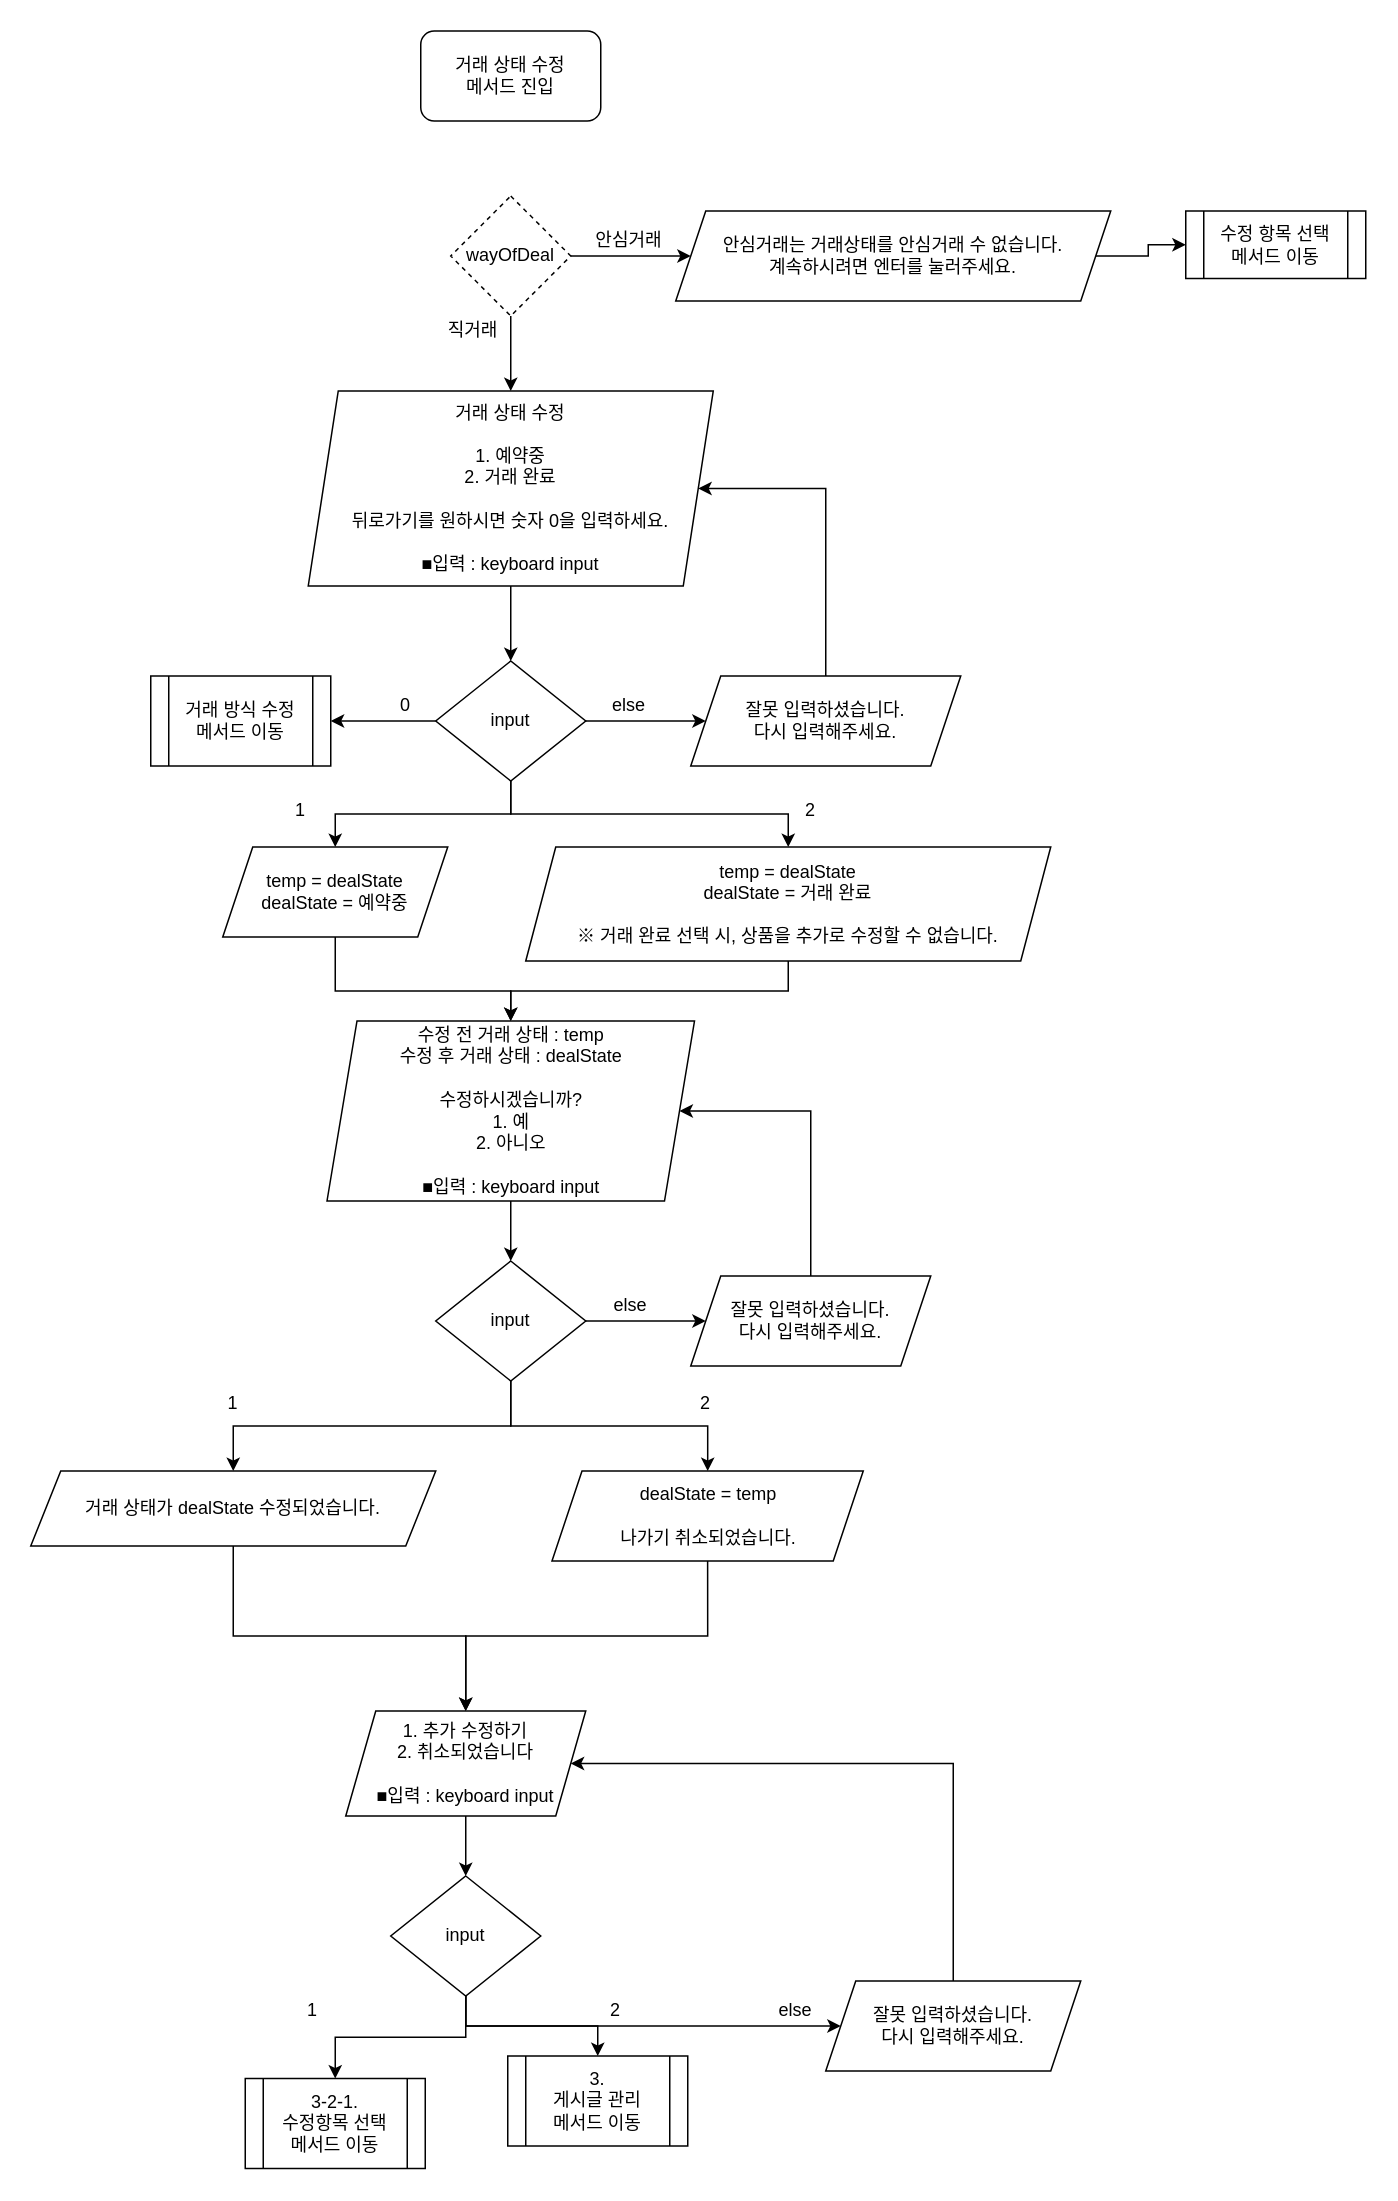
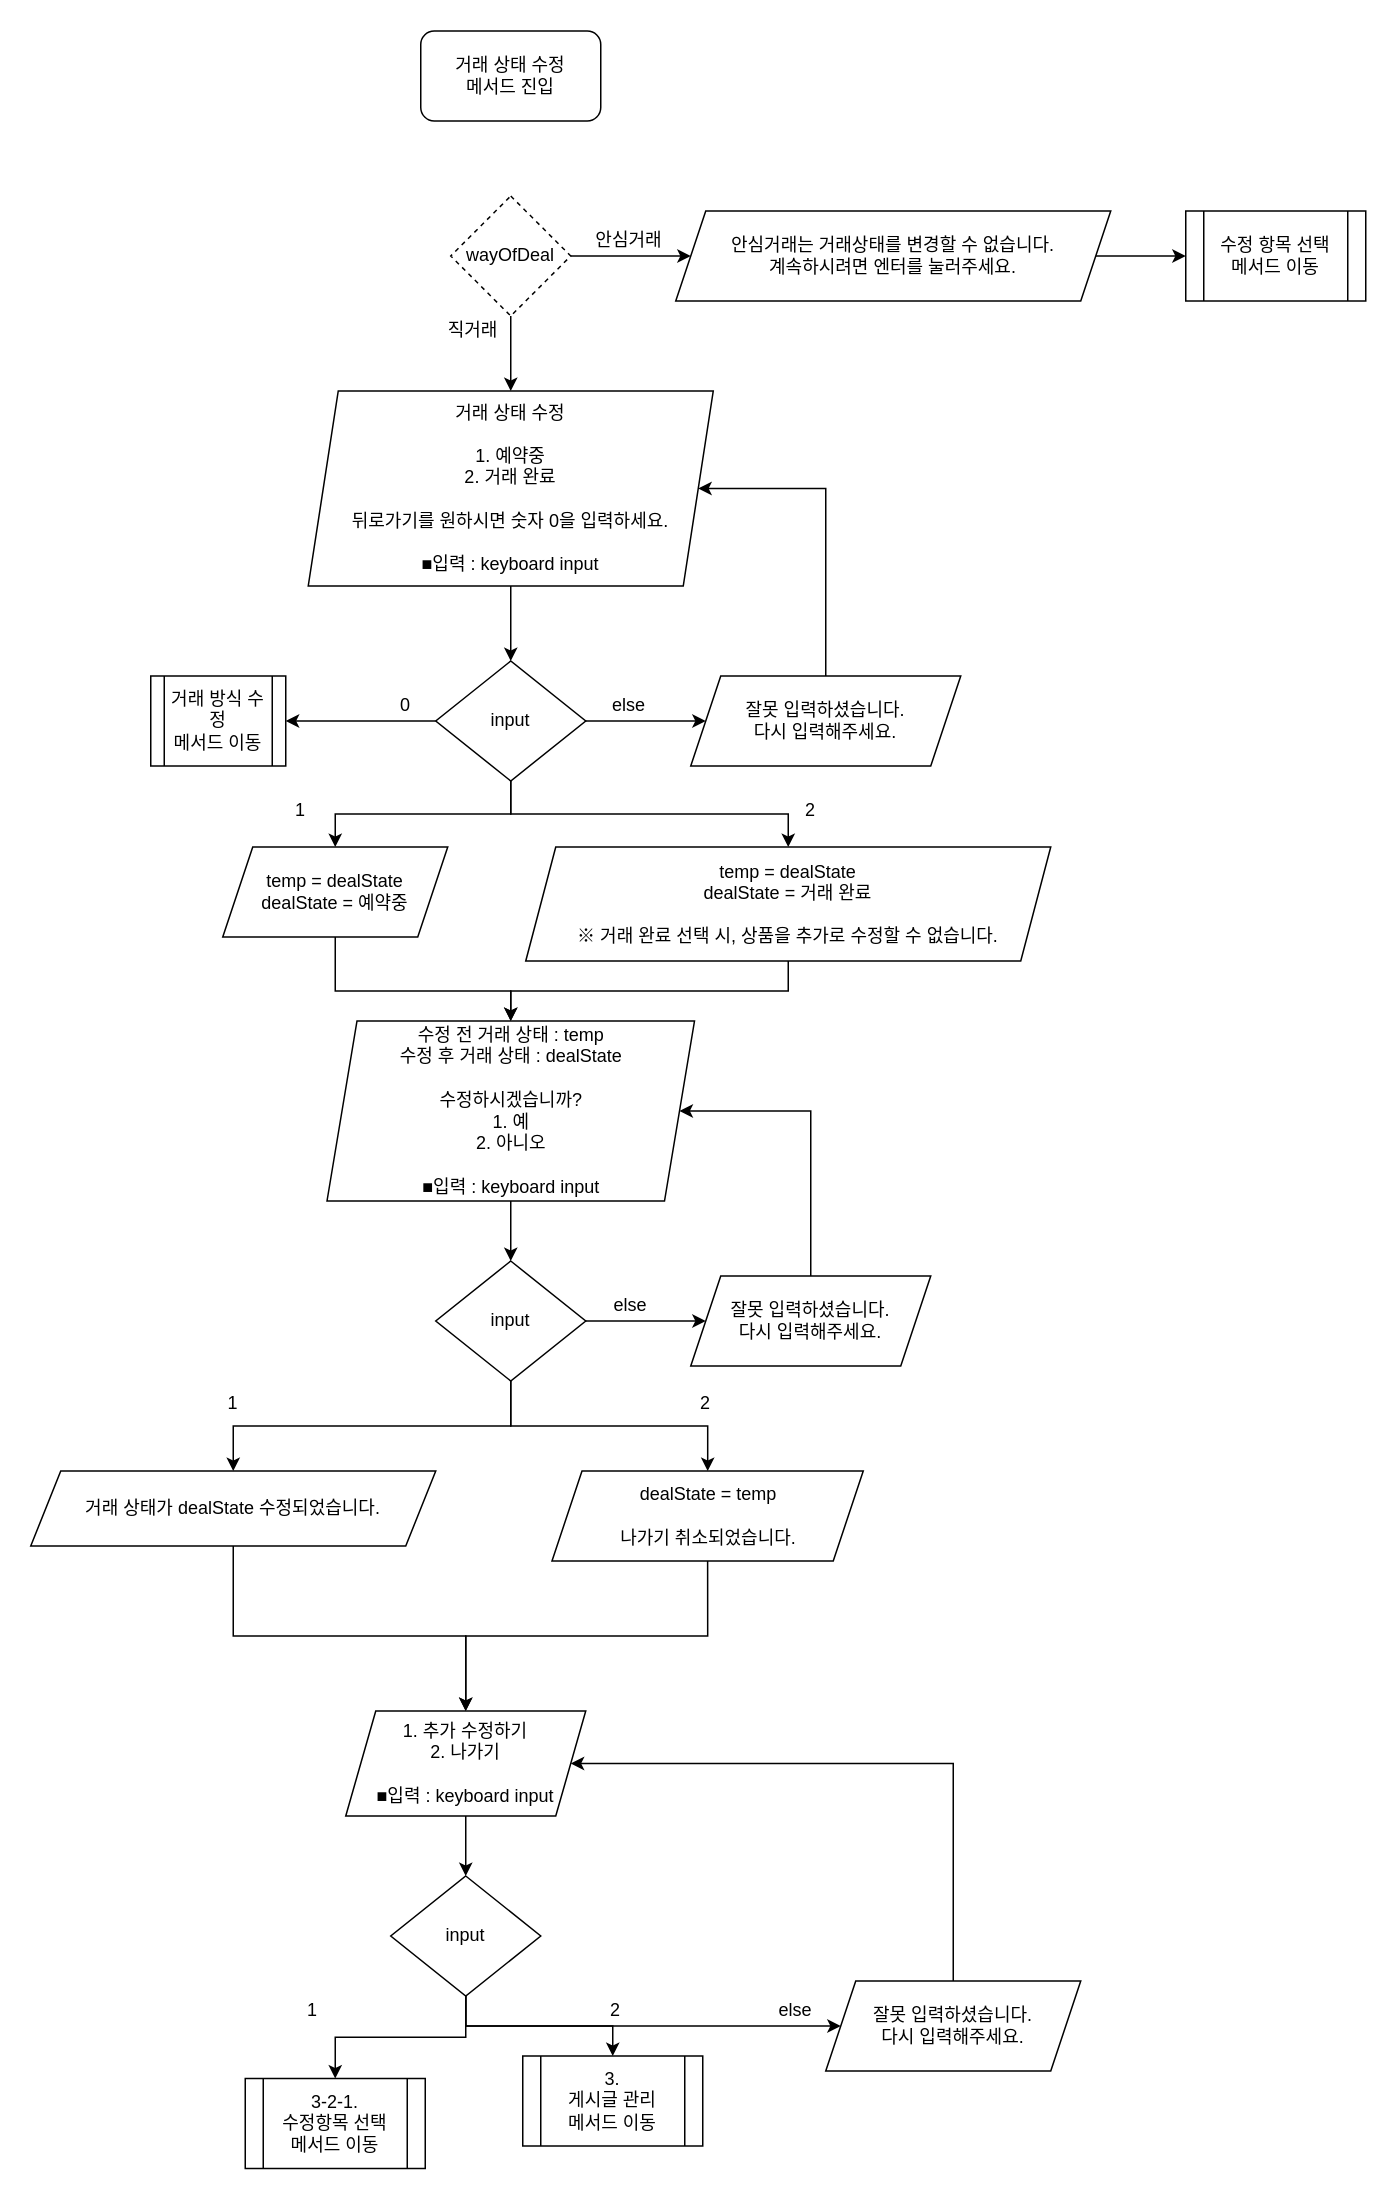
node "수정 항목 선택 메서드 이동": size 180x68 -> 180x90
node "안심거래는 거래상태를 안심거래 수 없습니다. 계속하시려면 엔터를 눌러주세요.": label "안심거래는 거래상태를 안심거래 수 없습니다. 계속하시려면 엔터를 눌러주세요." -> "안심거래는 거래상태를 변경할 수 없습니다. 계속하시려면 엔터를 눌러주세요."
node "거래 방식 수정 메서드 이동": size 180x90 -> 135x90
node "1. 추가 수정하기 2. 취소되었습니다 ■입력 : keyboard input": label "1. 추가 수정하기 2. 취소되었습니다 ■입력 : keyboard input" -> "1. 추가 수정하기 2. 나가기 ■입력 : keyboard input"
node "3. 게시글 관리 메서드 이동": moved (598, 2101) -> (613, 2101)
